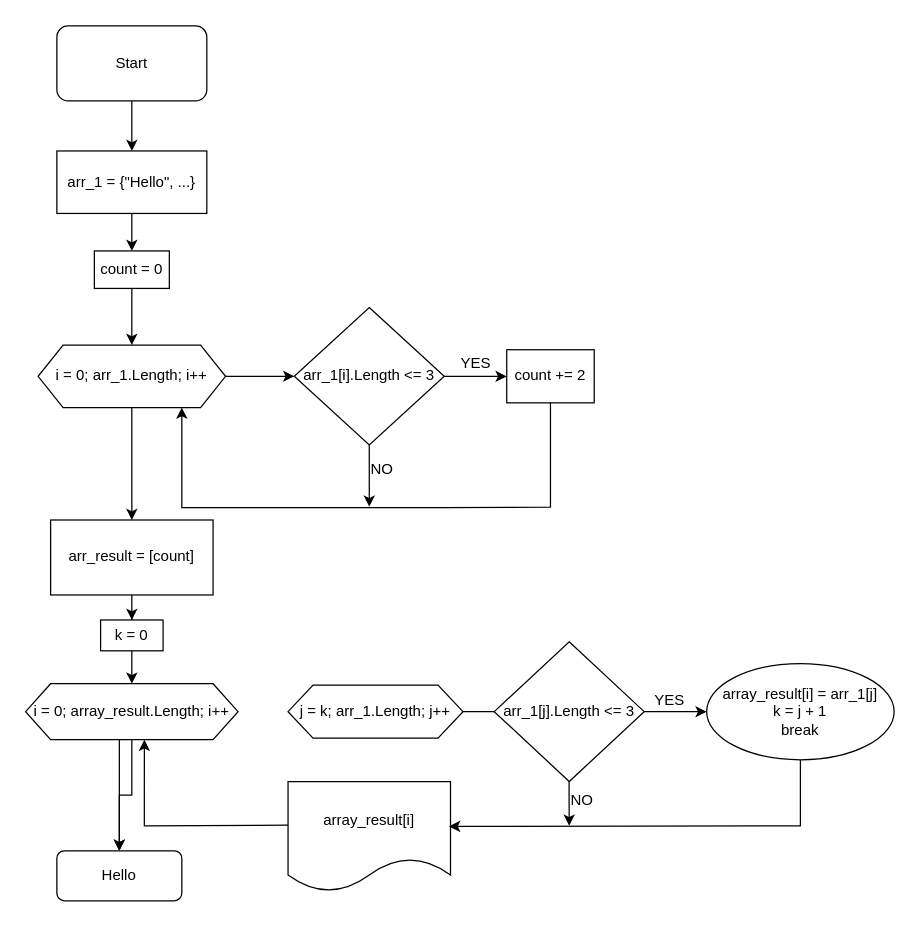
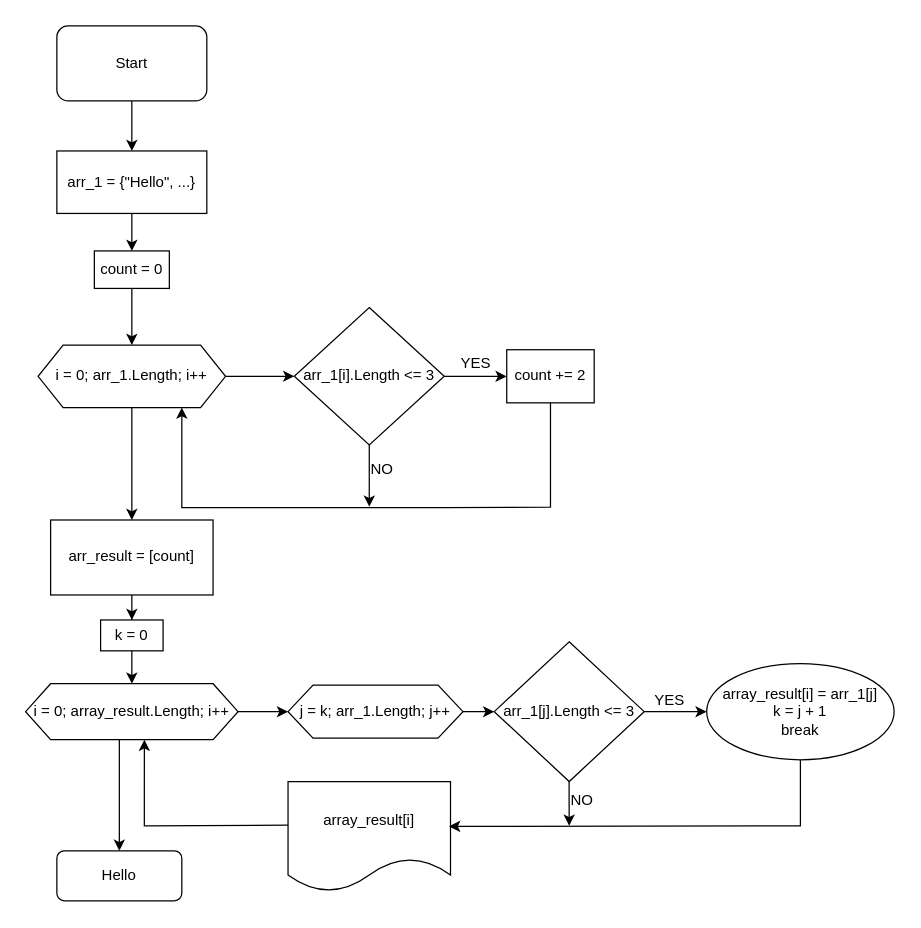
edge "j = k; arr_1.Length; j++" -- "arr_1[j].Length <= 3": arrowhead none -> classic
edge "i = 0; array_result.Length; i++" -> "Hello": now "i = 0; array_result.Length; i++" -> "j = k; arr_1.Length; j++"
